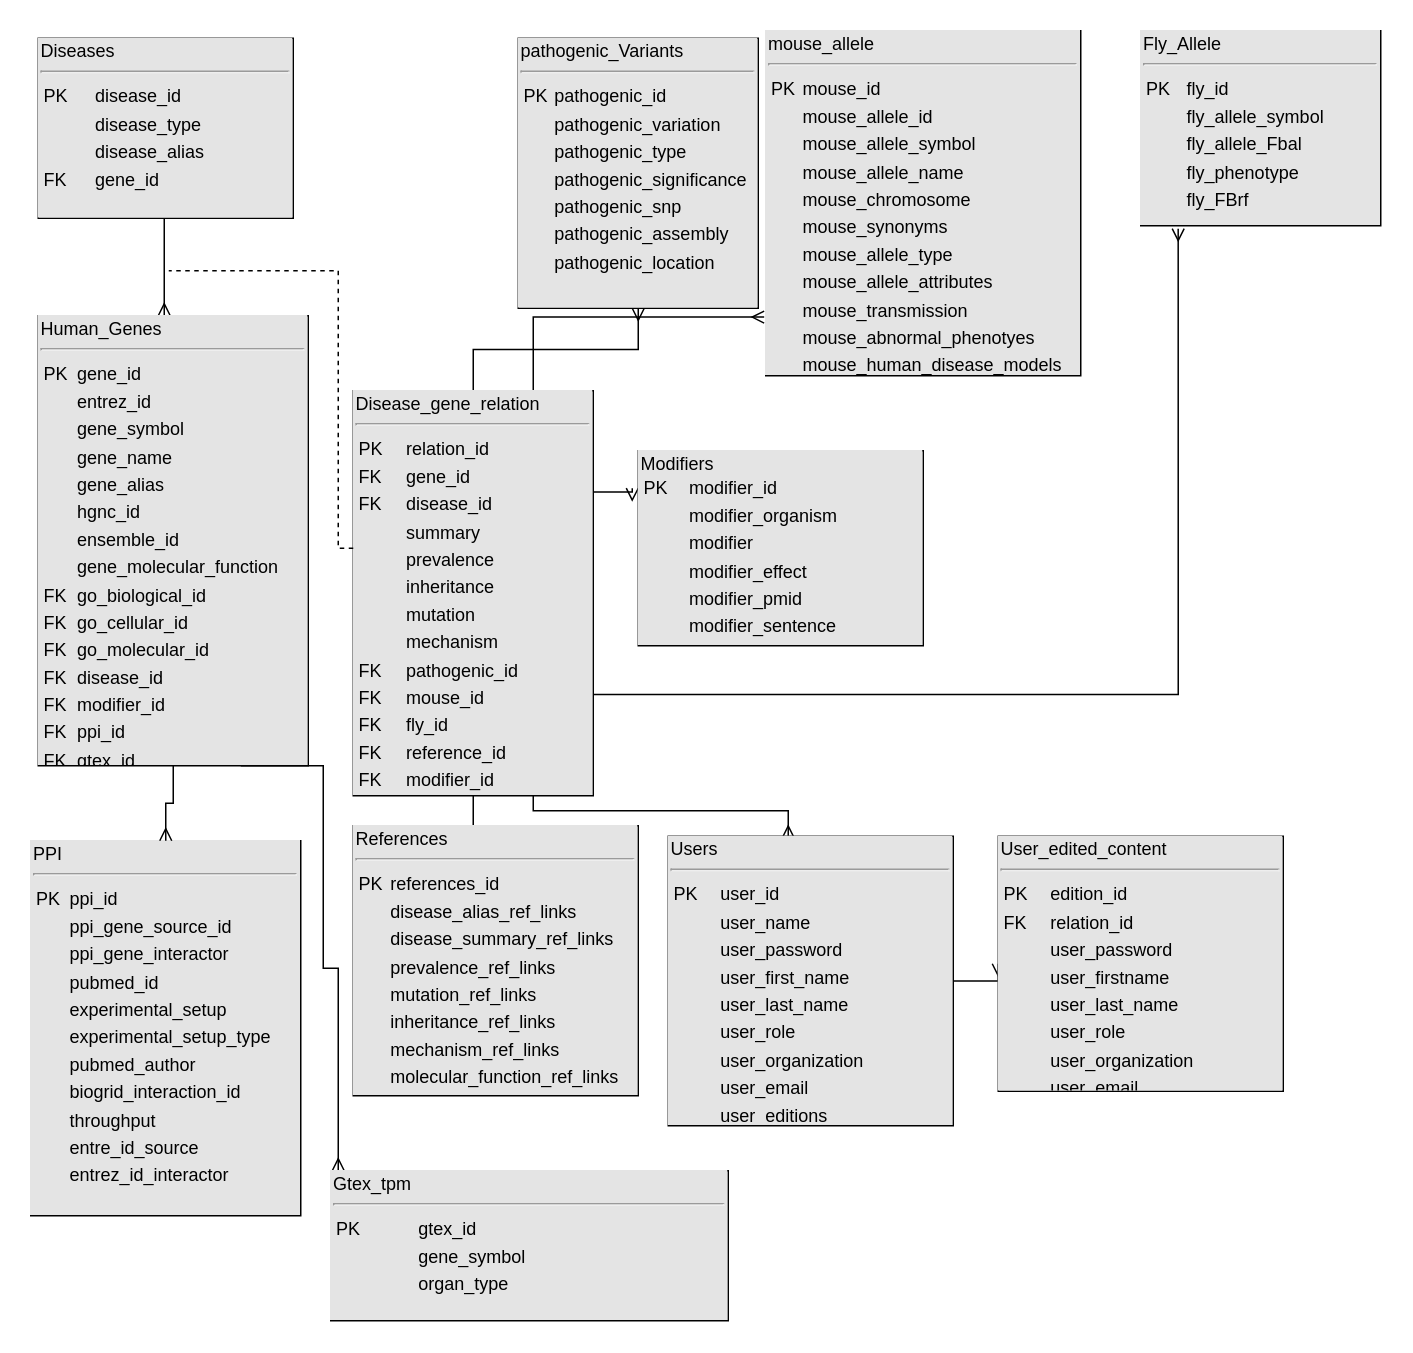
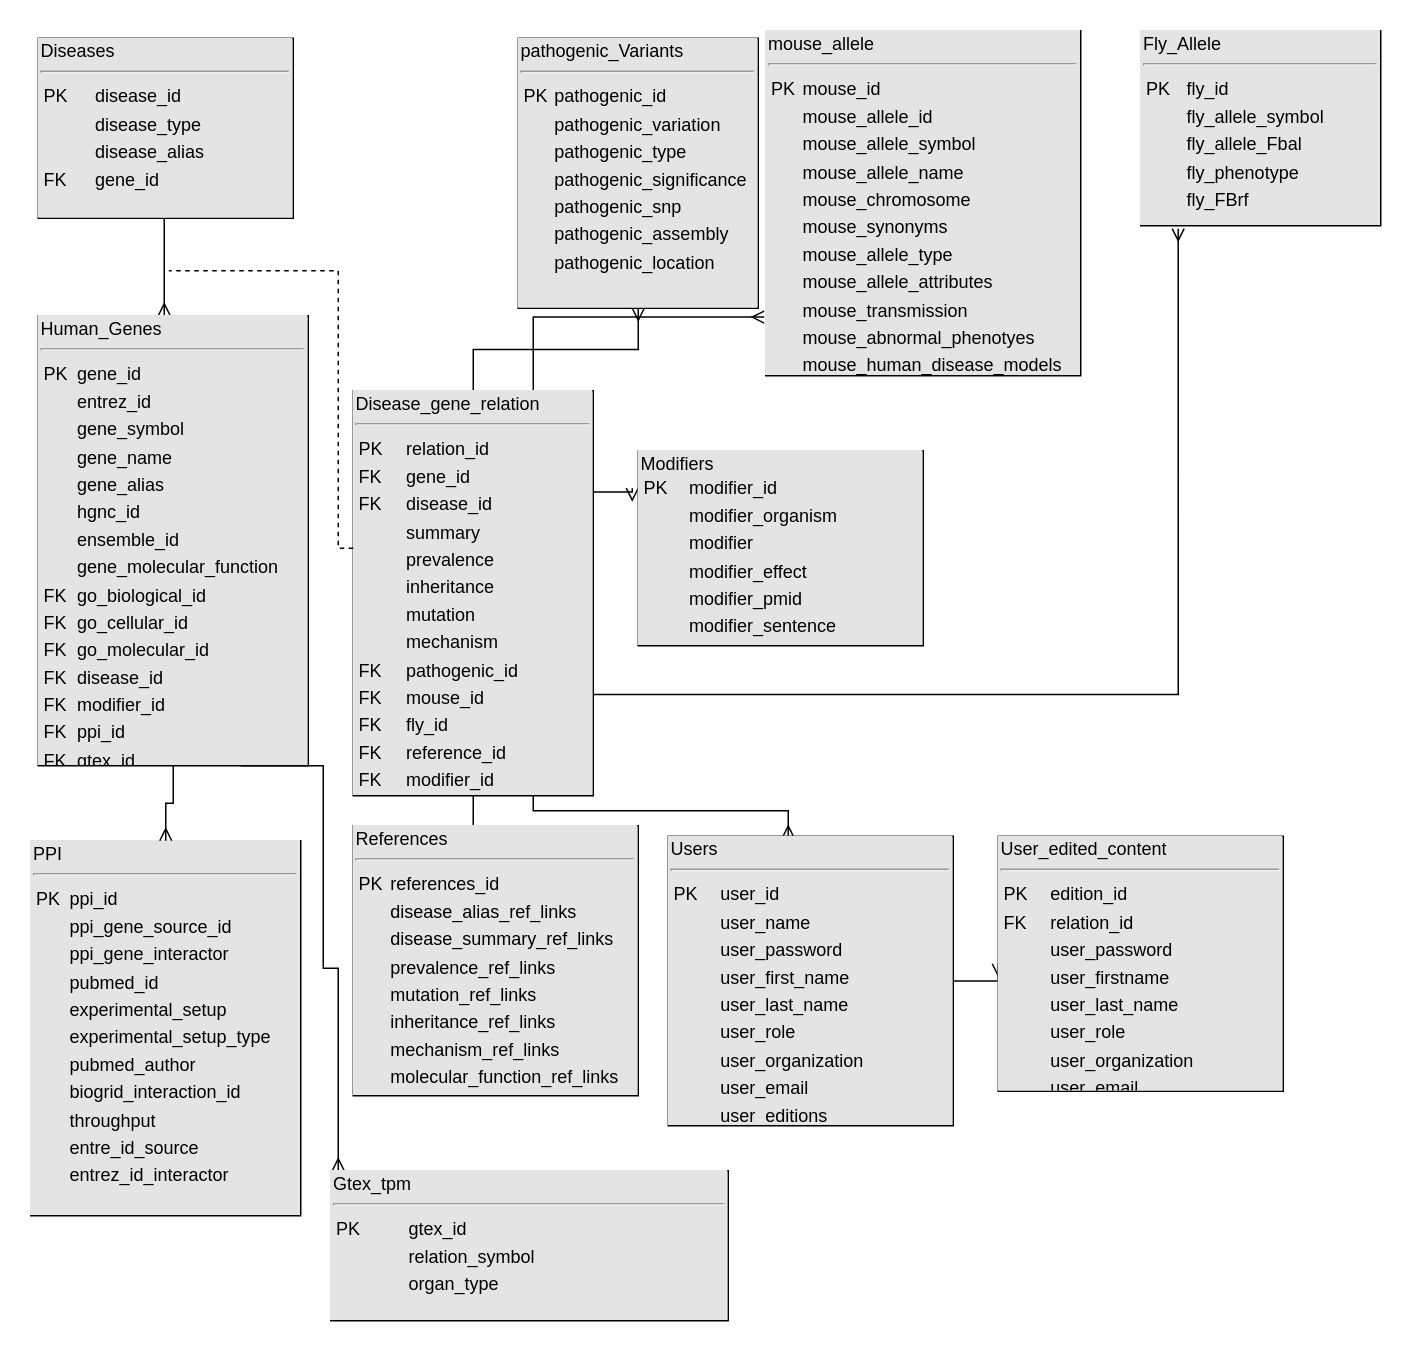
node "Gtex_tpmPK gtex_id gene_symbol organ_type": label "Gtex_tpmPK gtex_id gene_symbol organ_type" -> "Gtex_tpmPK gtex_id relation_symbol organ_type"
